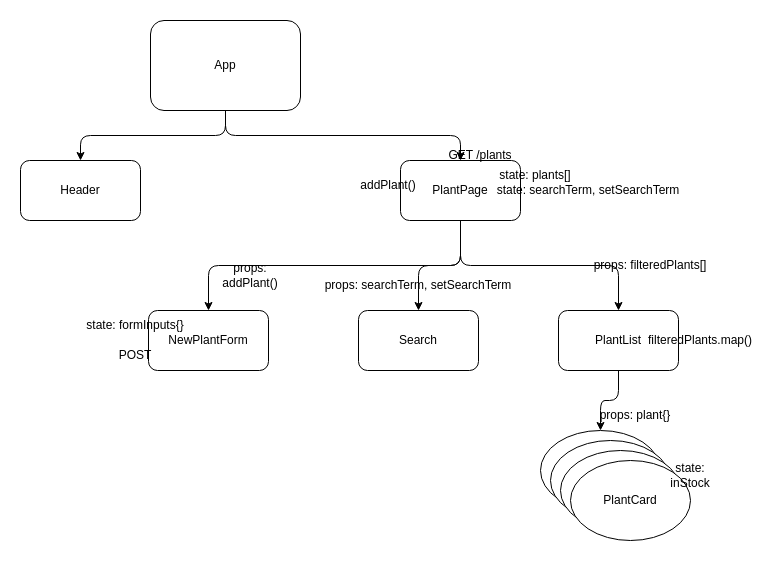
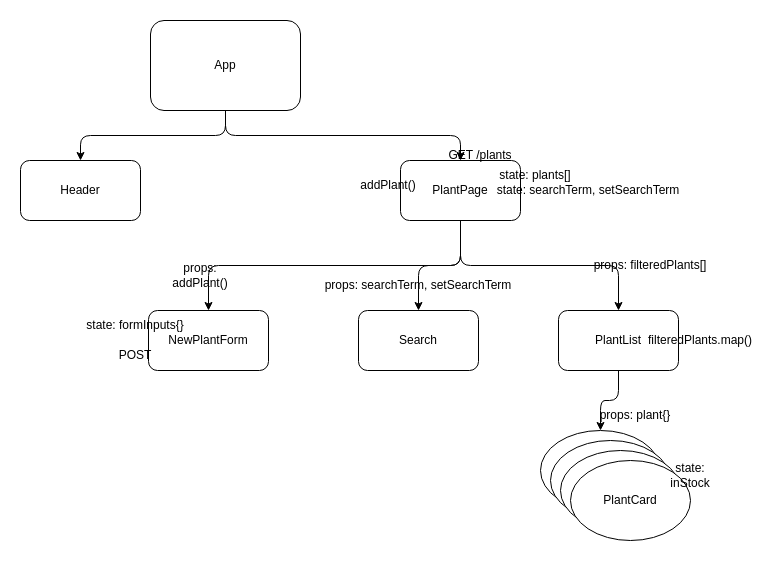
node "props: addPlant()": moved (251, 276) -> (201, 276)
